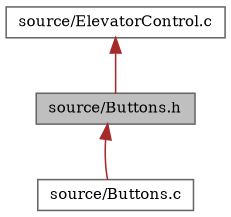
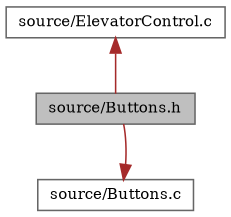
edge "source/Buttons.c" -> "source/Buttons.h": reversed
